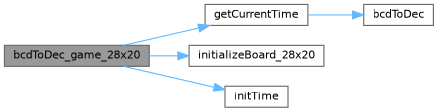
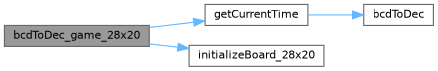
node "initTime": removed
